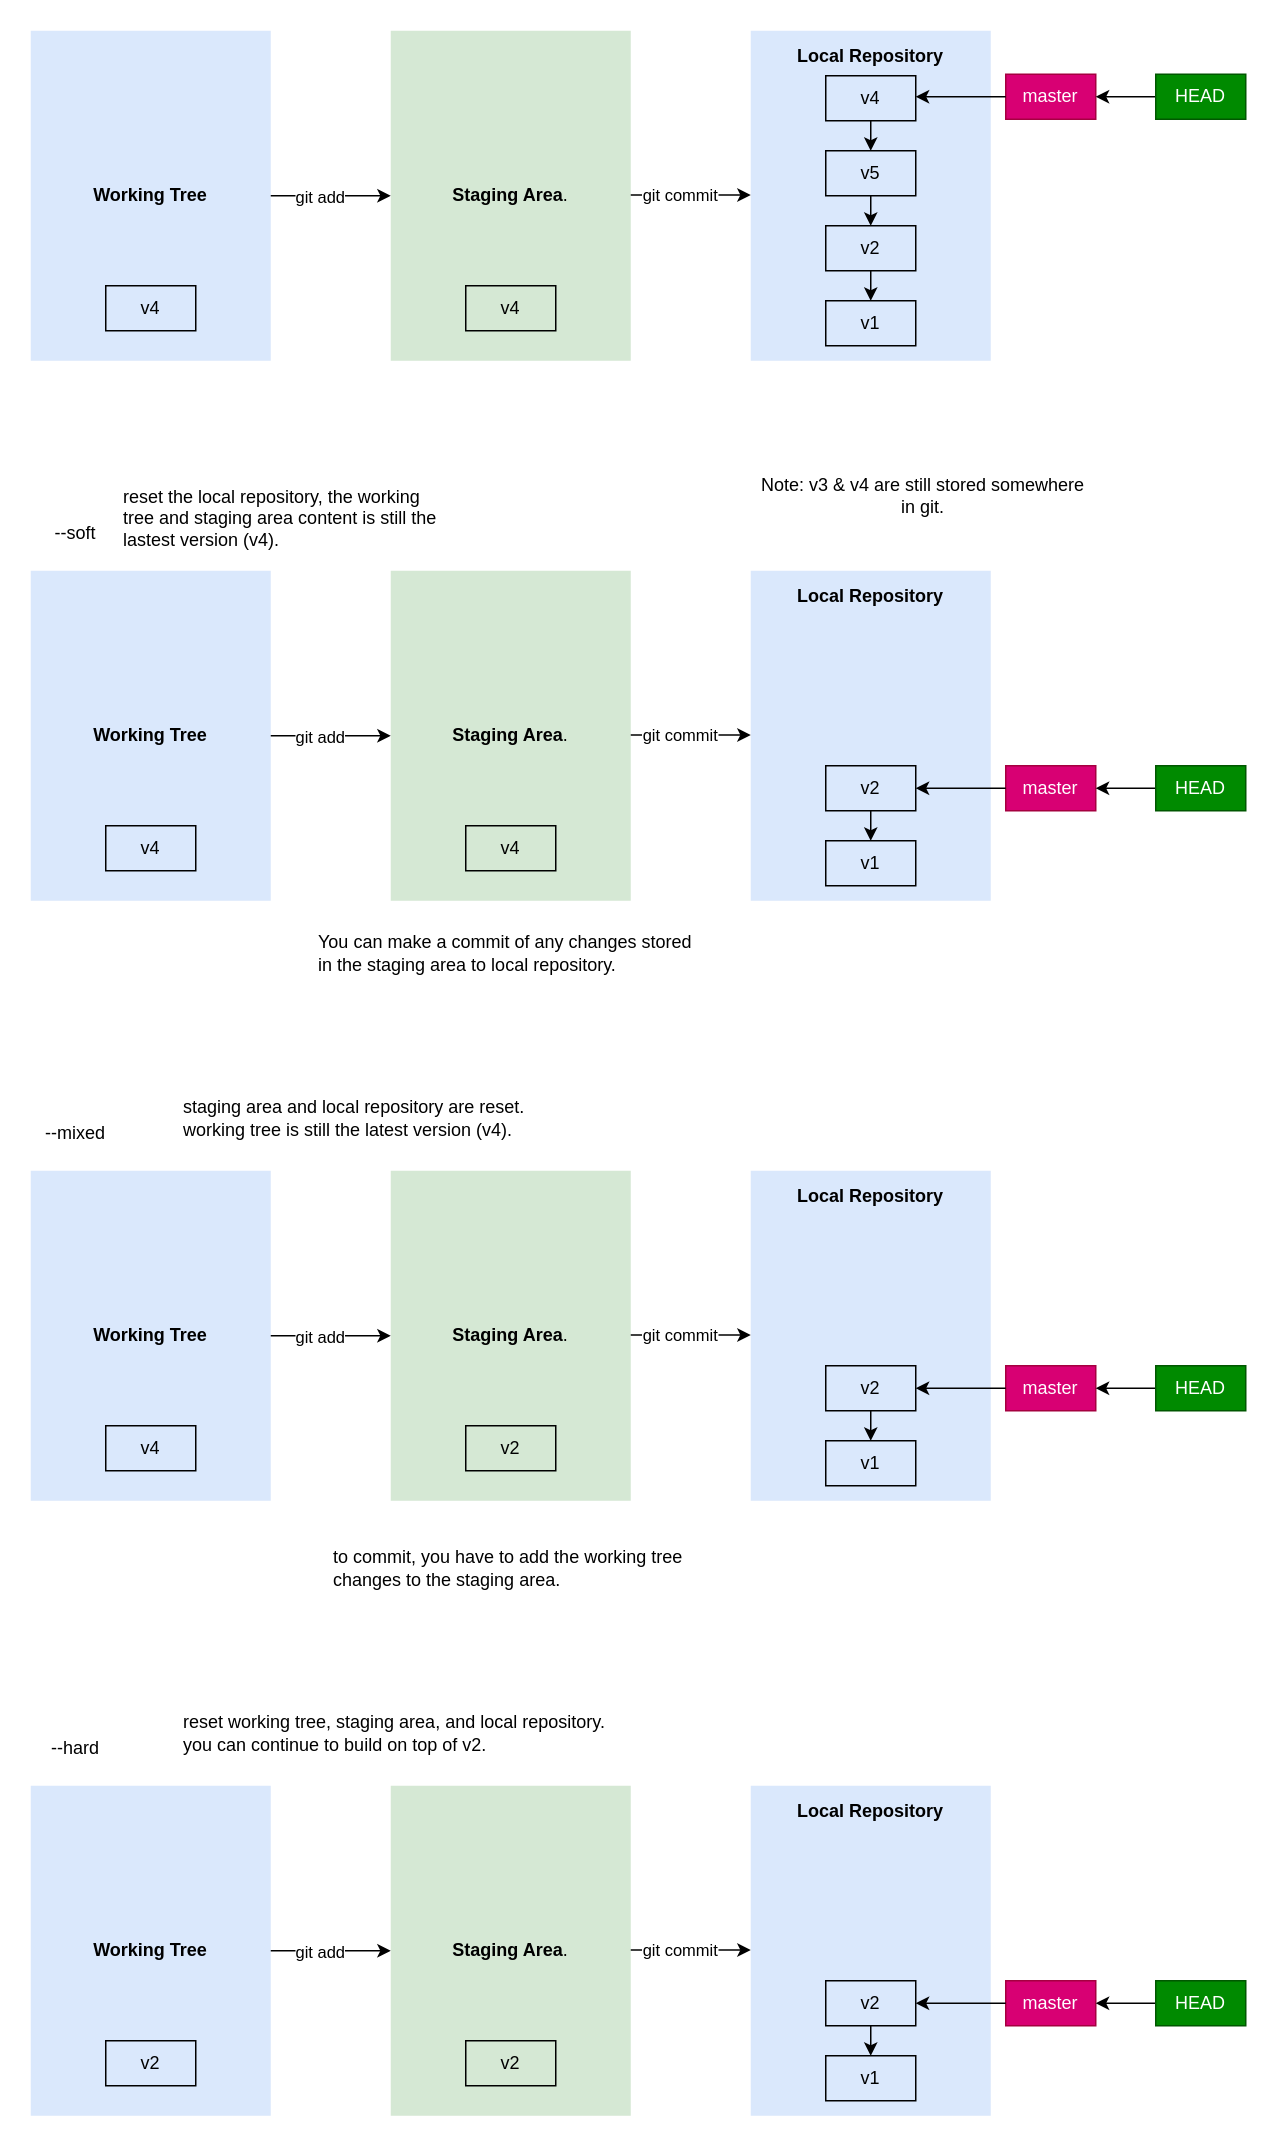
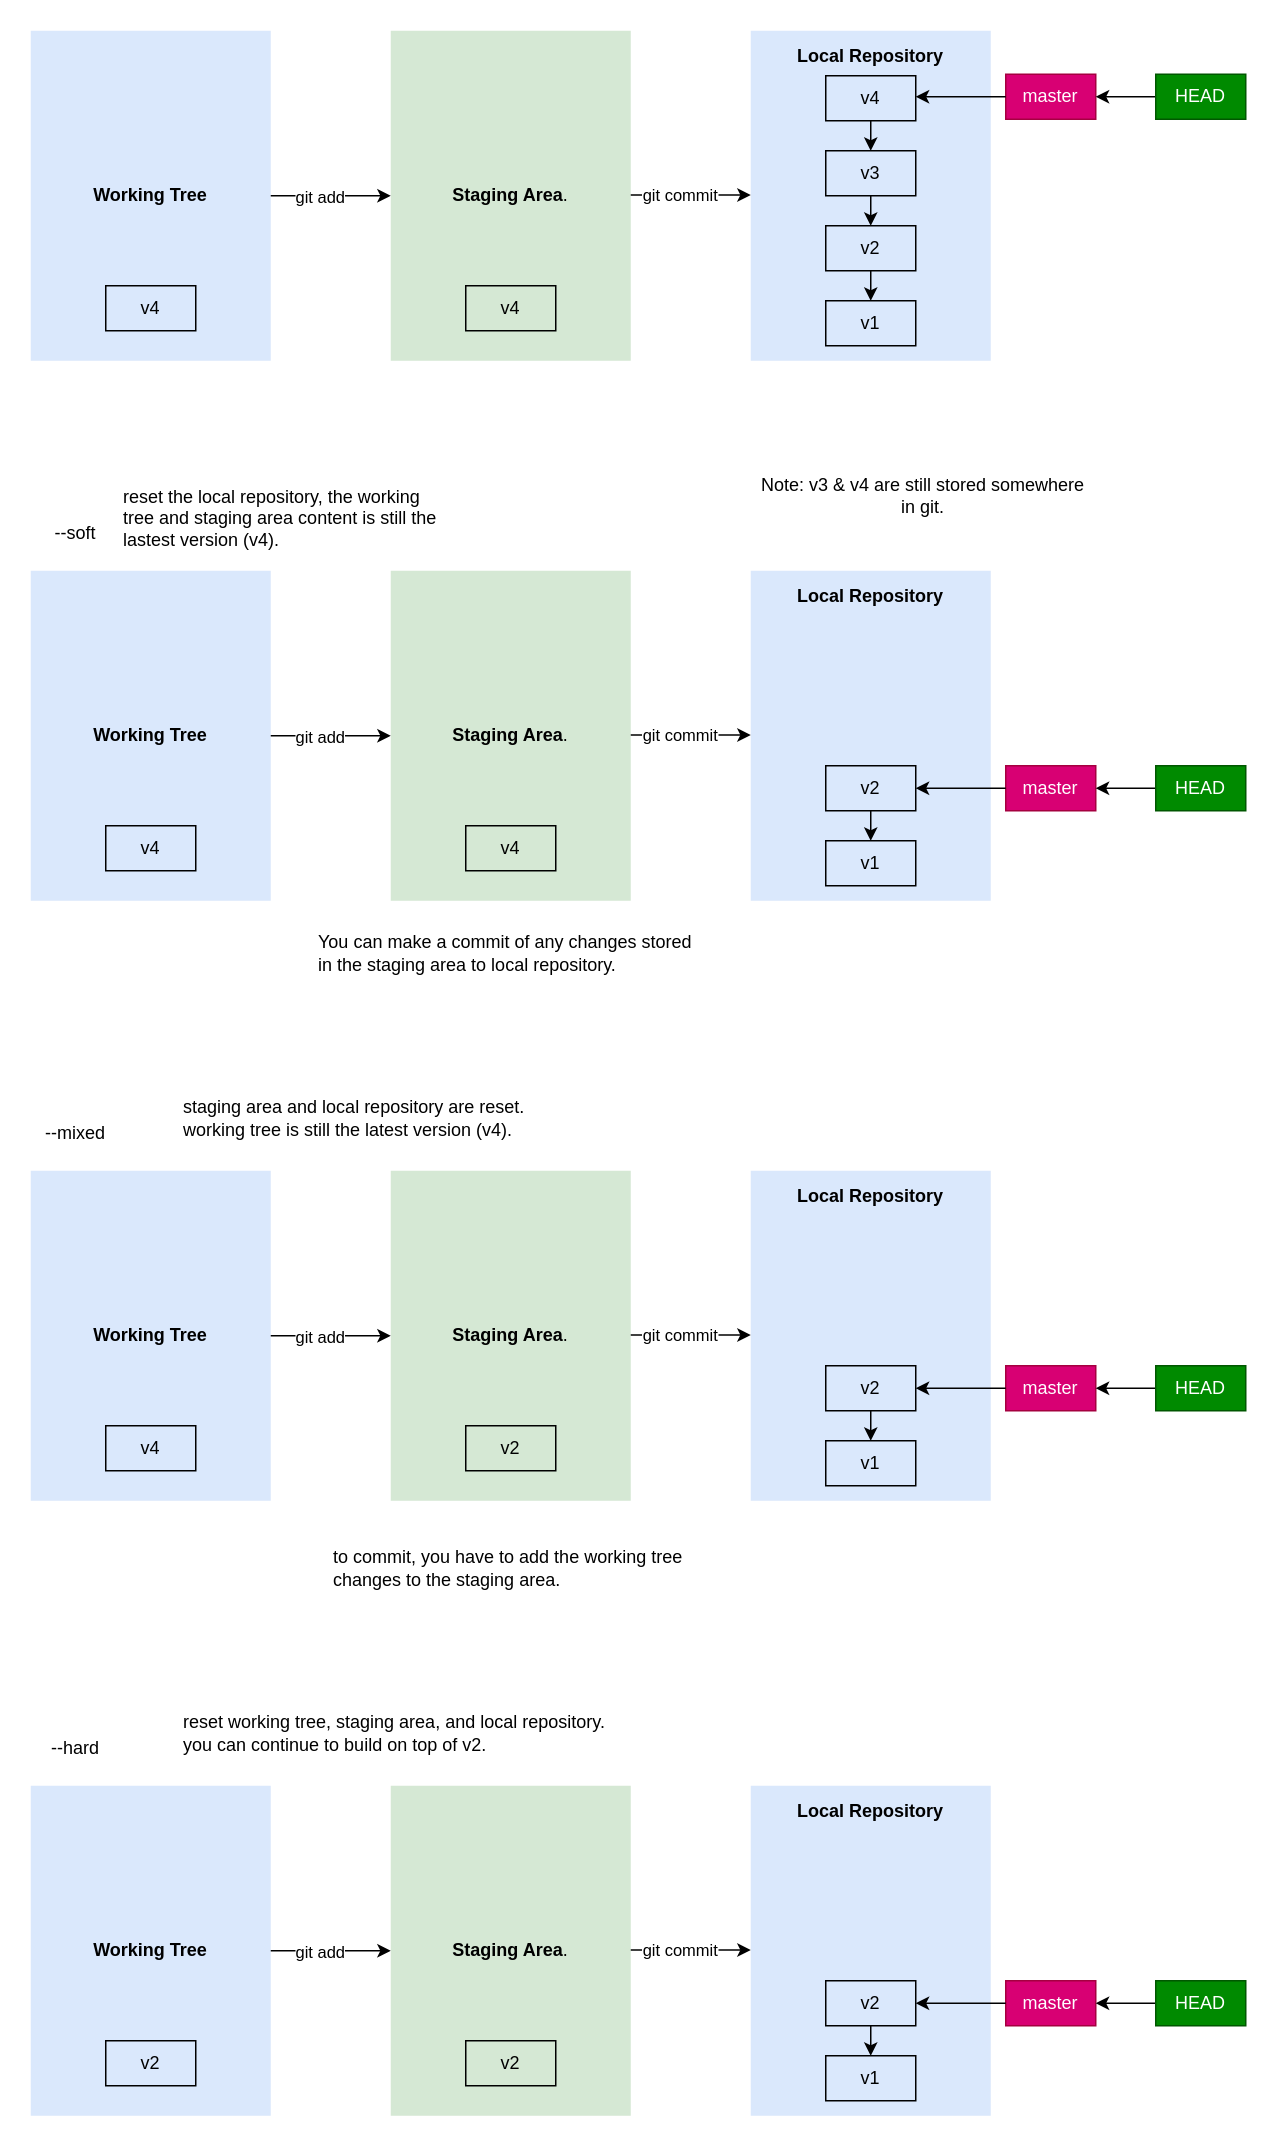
node "v5": label "v5" -> "v3"
